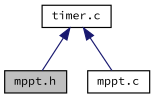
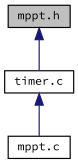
edge "mppt.h" -> "timer.c": reversed
